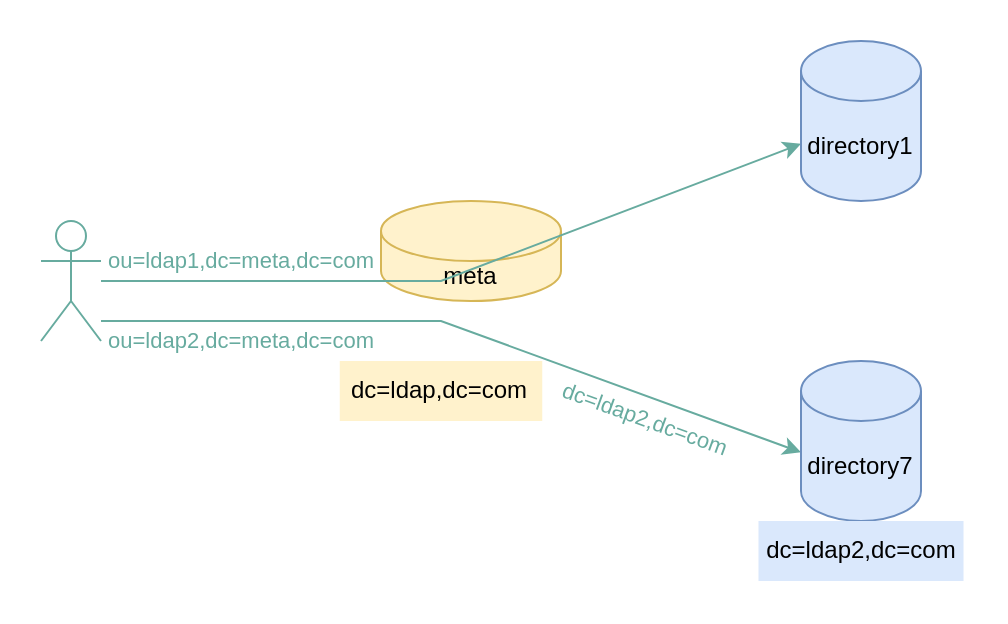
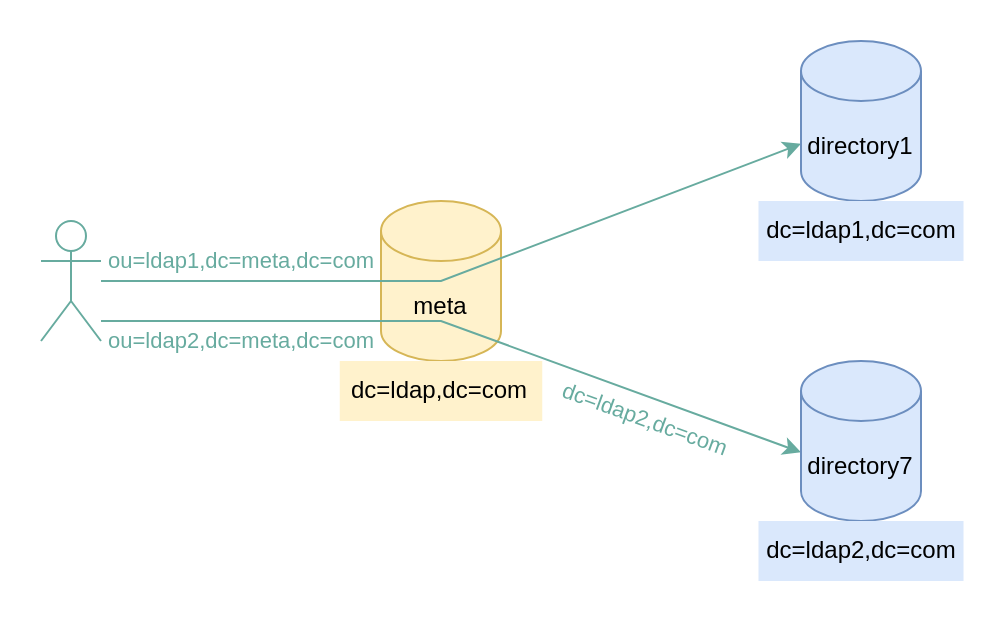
node "dc=ldap1,dc=com": added
node "meta": size 180x100 -> 120x160
